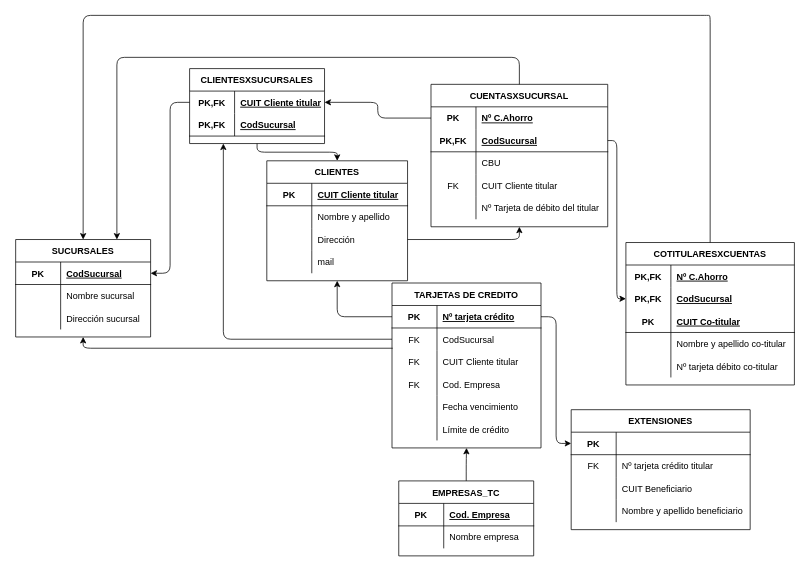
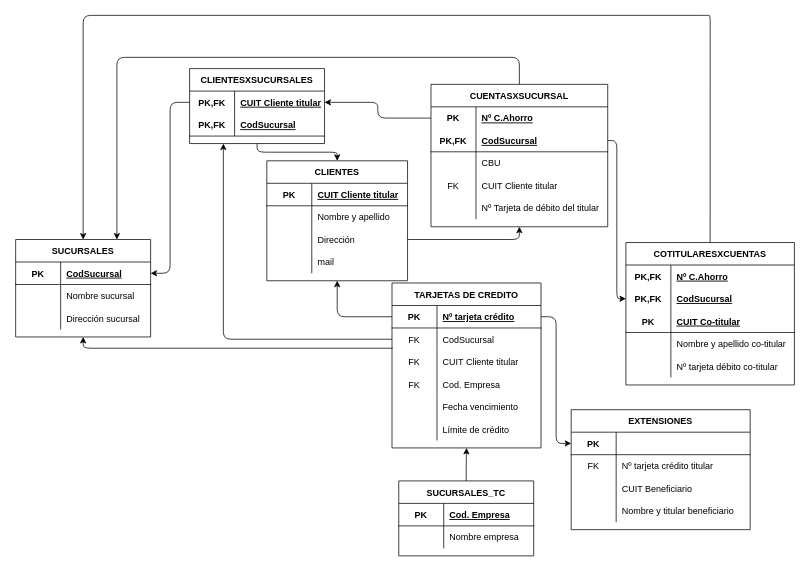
node "EMPRESAS_TC": label "EMPRESAS_TC" -> "SUCURSALES_TC"
node "Nombre y apellido beneficiario": label "Nombre y apellido beneficiario" -> "Nombre y titular beneficiario"
